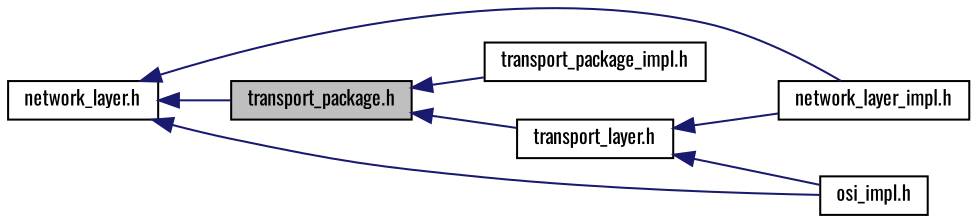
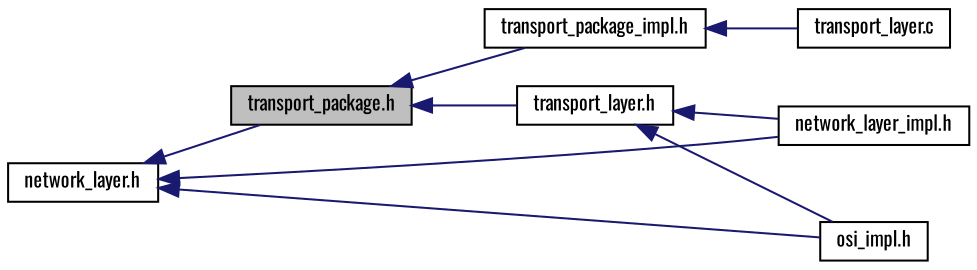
node "transport_layer.c": added
